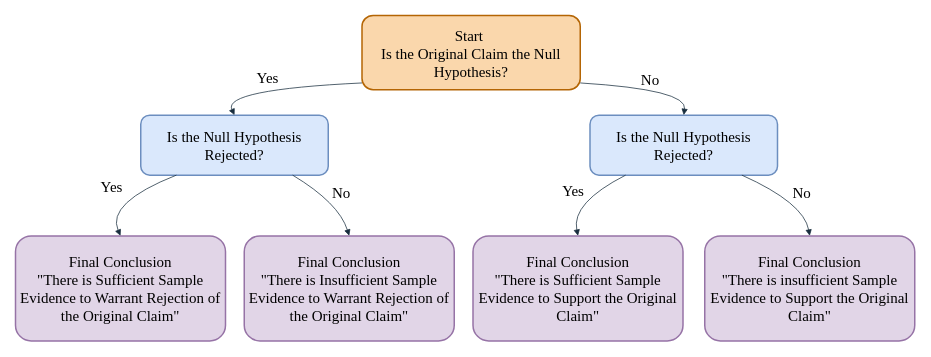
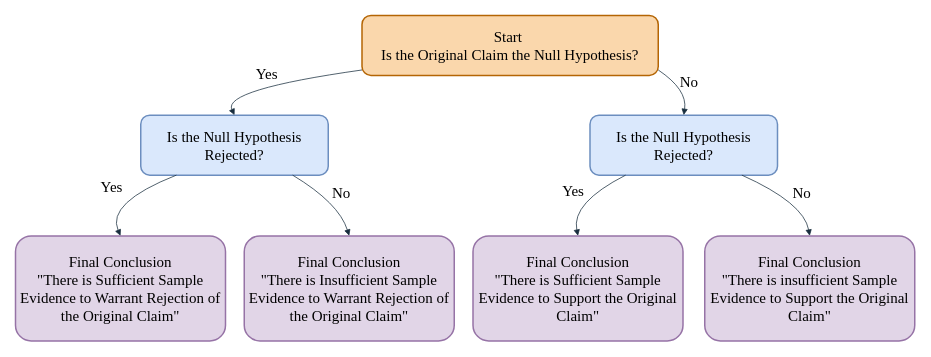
node "Start Is the Original Claim the Null Hypothesis?": size 218x74 -> 296x60
